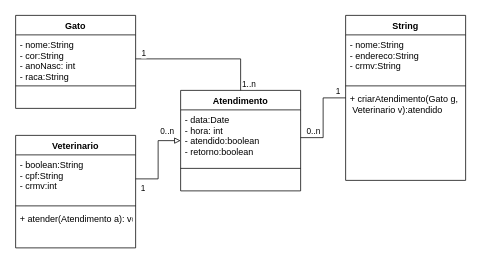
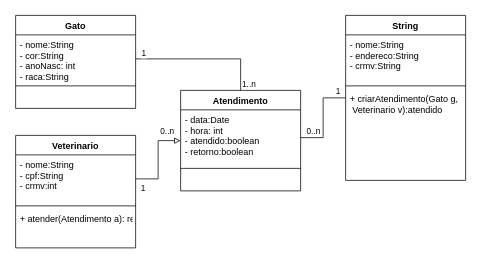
node "- boolean:String - cpf:String - crmv:int": label "- boolean:String - cpf:String - crmv:int" -> "- nome:String - cpf:String - crmv:int"
node "+ atender(Atendimento a): void": label "+ atender(Atendimento a): void" -> "+ atender(Atendimento a): retorno"
